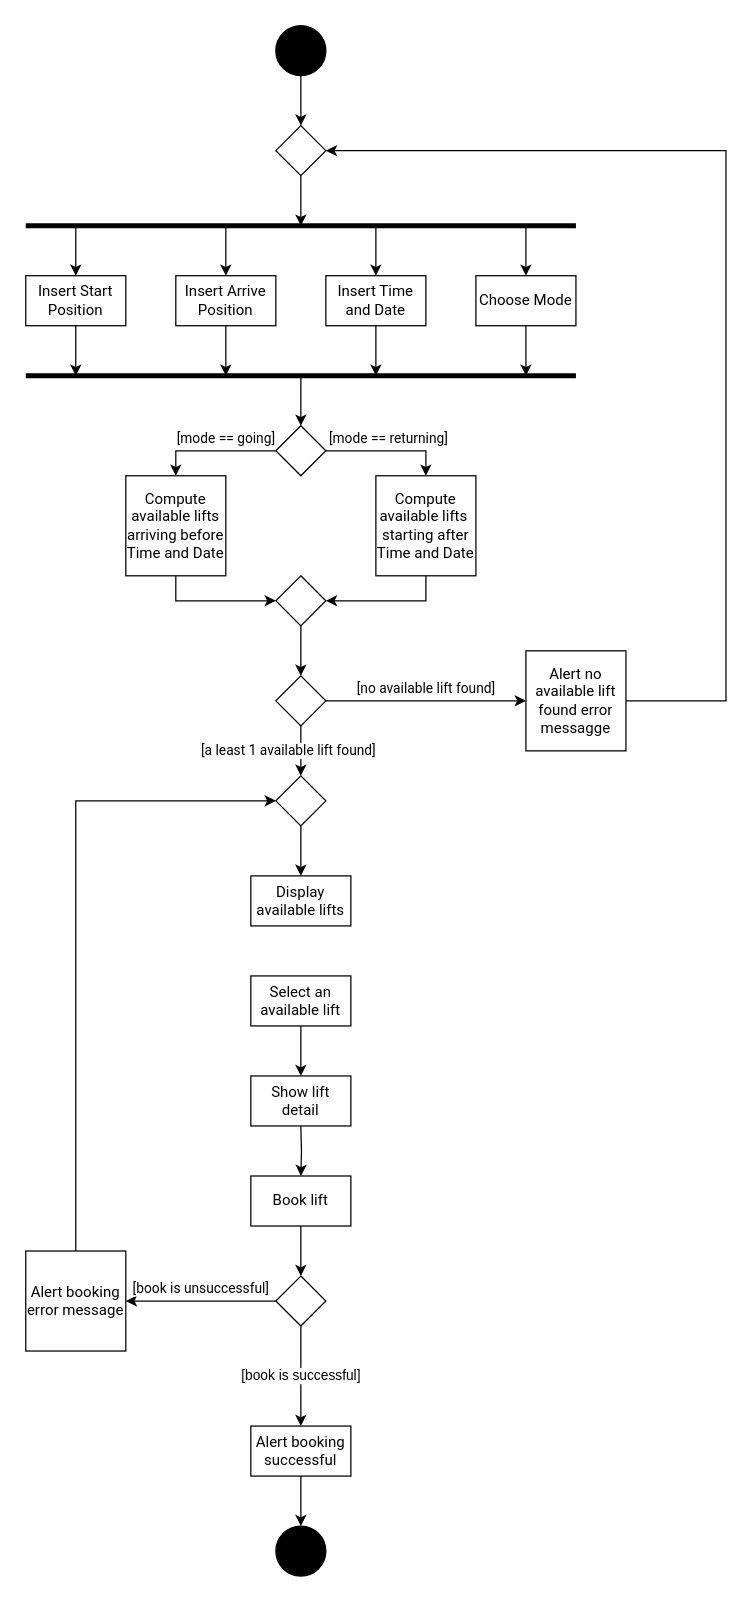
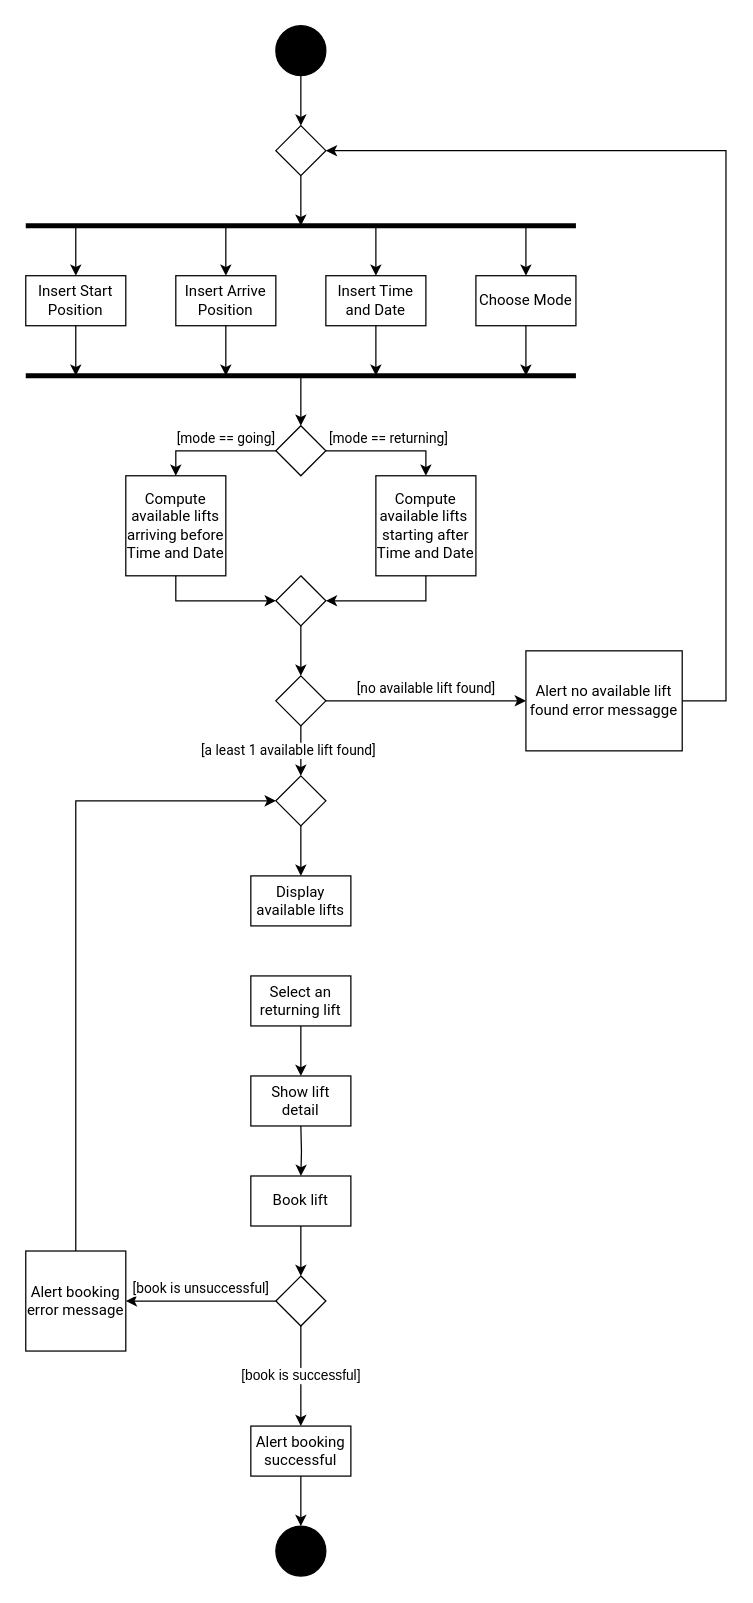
node "Alert no available lift found error messagge": size 100x100 -> 156x100
node "Select an available lift": label "Select an available lift" -> "Select an returning lift"
